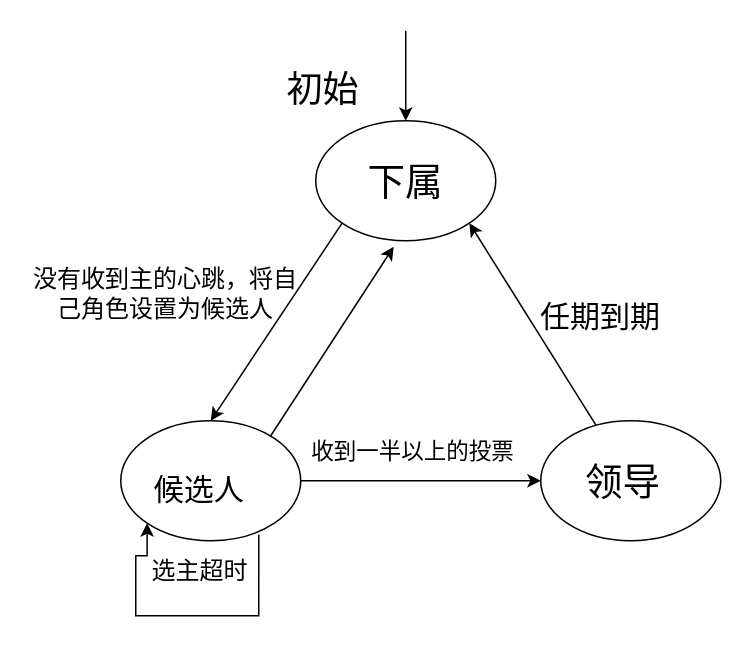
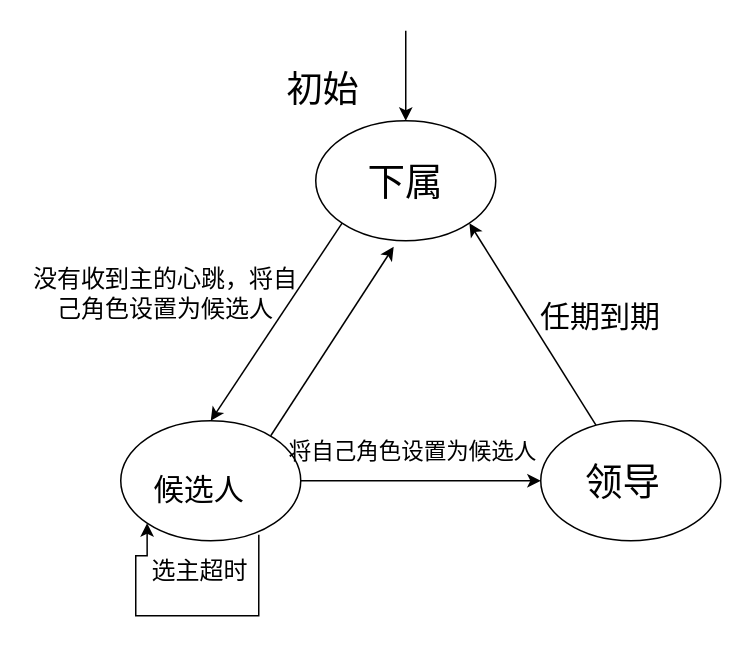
node "收到一半以上的投票": label "收到一半以上的投票" -> "将自己角色设置为候选人"
